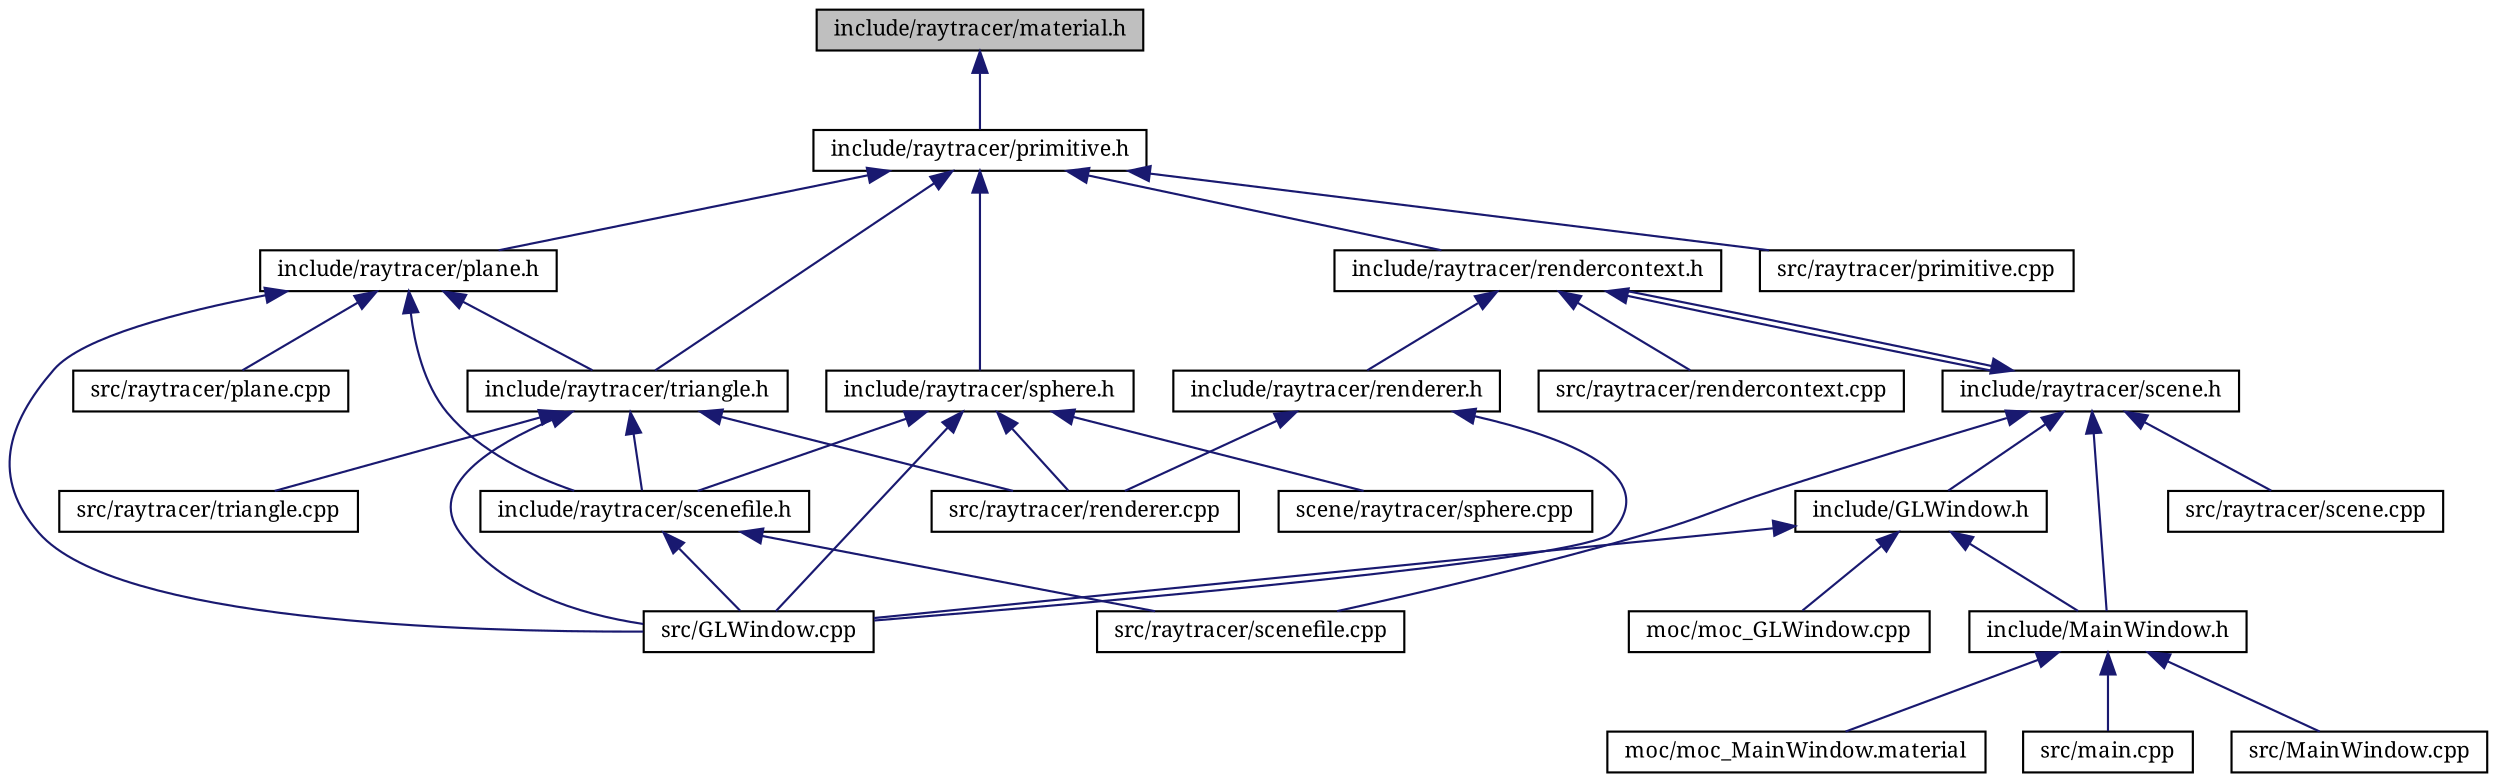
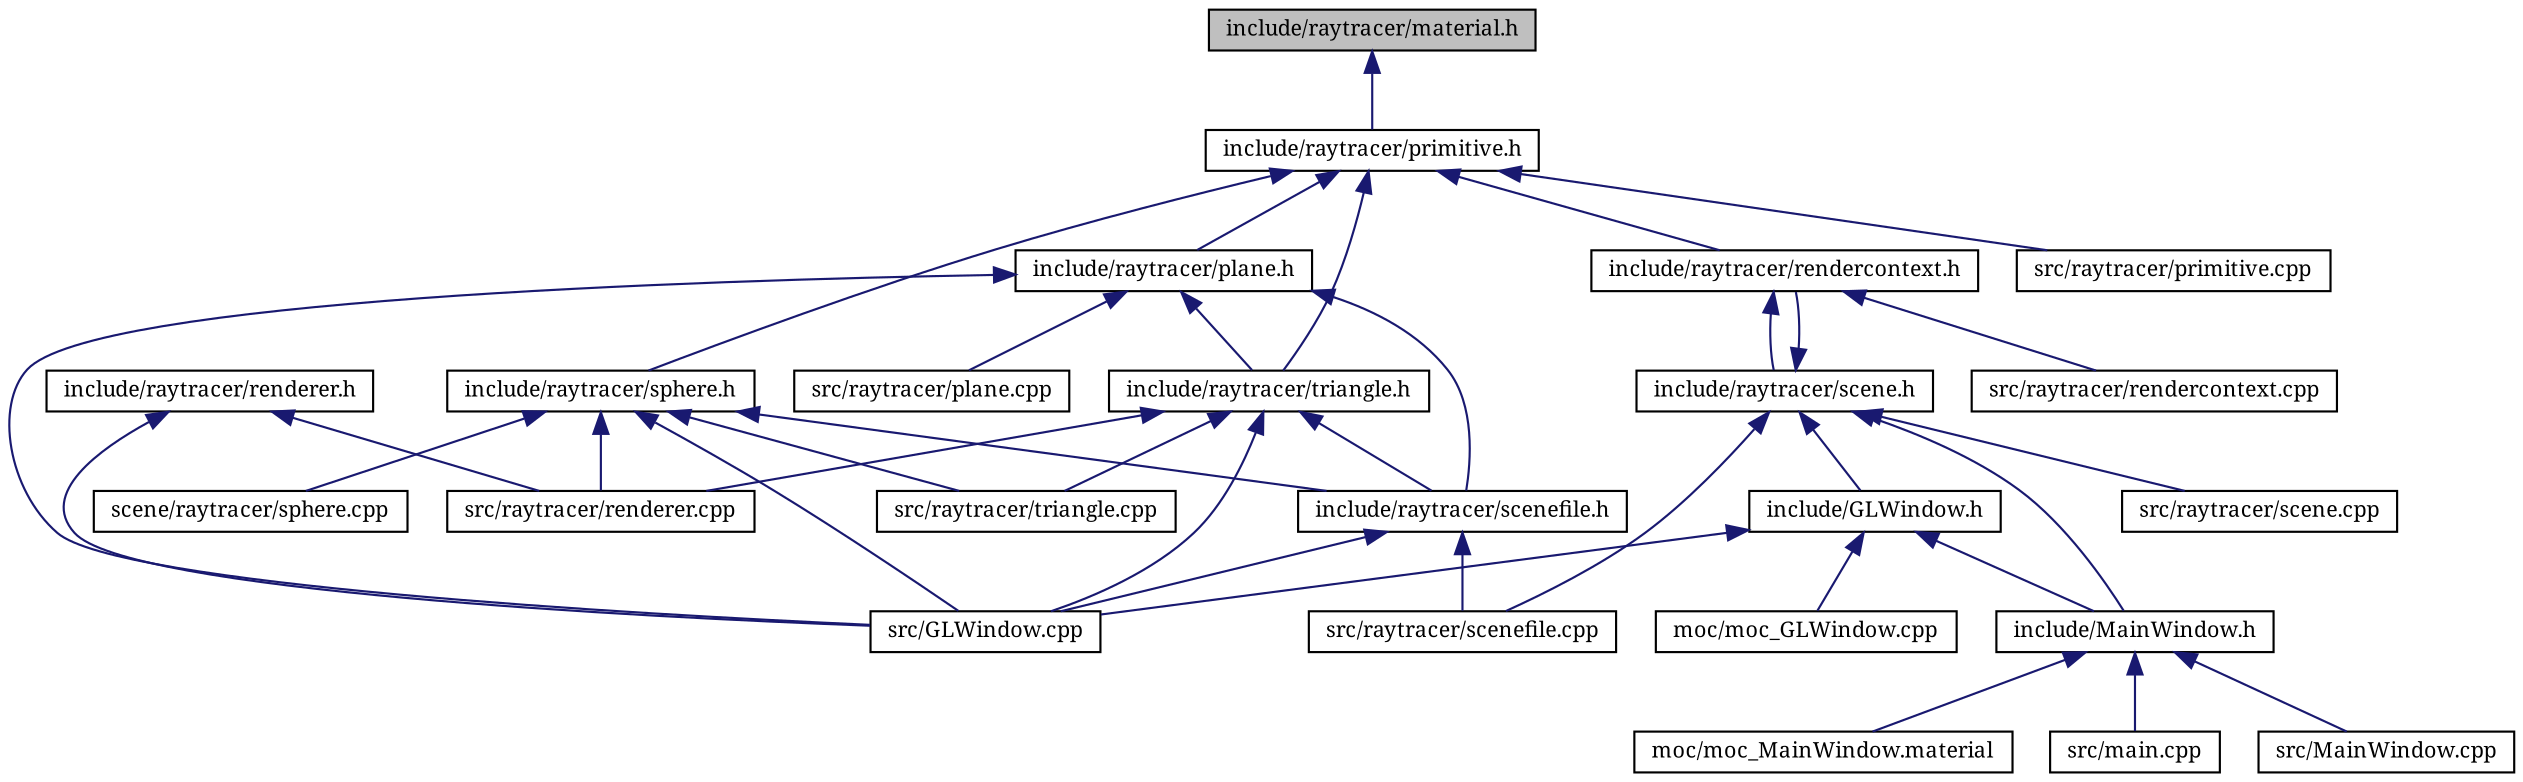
edge "include/raytracer/renderer.h" -> "include/raytracer/rendercontext.h": removed
edge "src/raytracer/triangle.cpp" -> "include/raytracer/sphere.h": added
